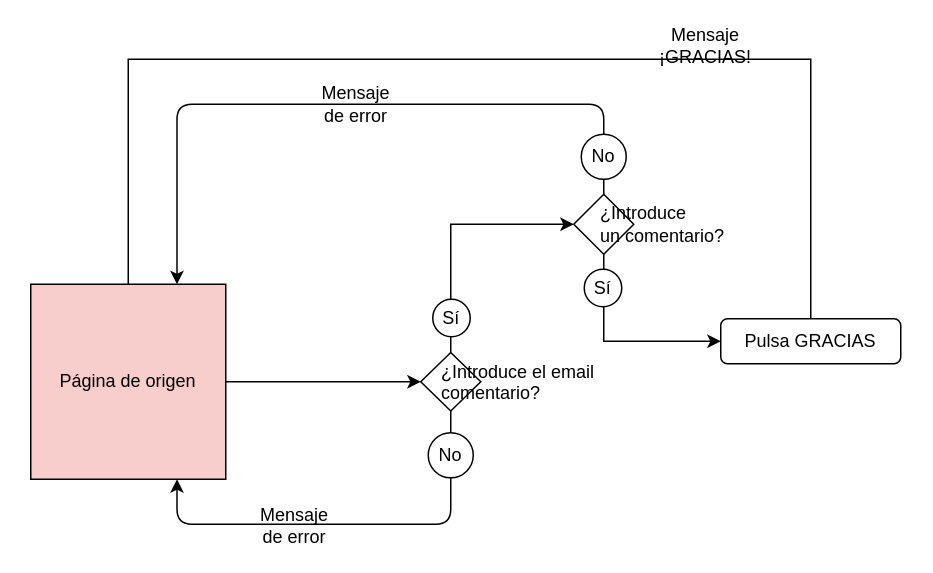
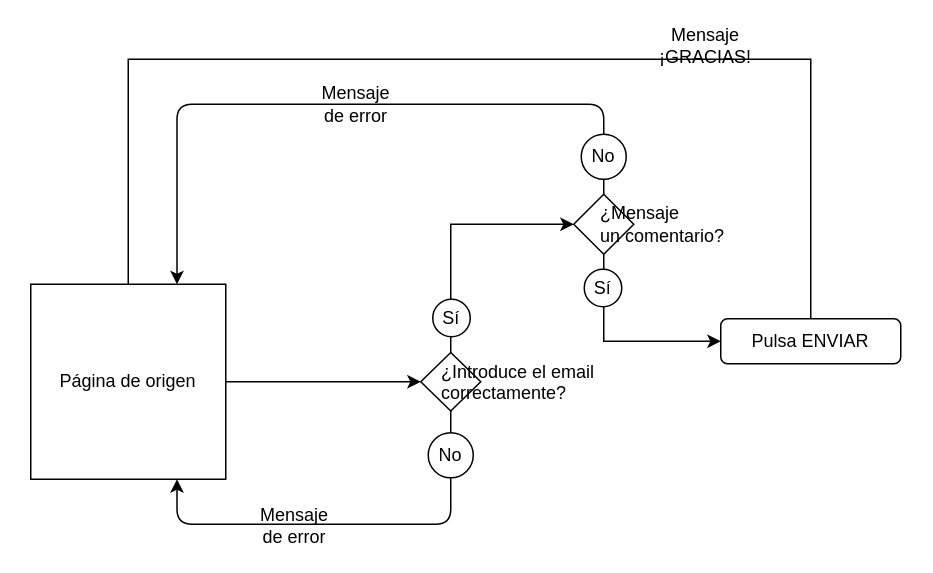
node "¿Introduce un comentario?": label "¿Introduce un comentario?" -> "¿Mensaje un comentario?"
node "Pulsa GRACIAS": label "Pulsa GRACIAS" -> "Pulsa ENVIAR"
node "Página de origen": fillcolor #f8cecc -> #ffffff
node "¿Introduce el email comentario?": label "¿Introduce el email comentario?" -> "¿Introduce el email correctamente?"
